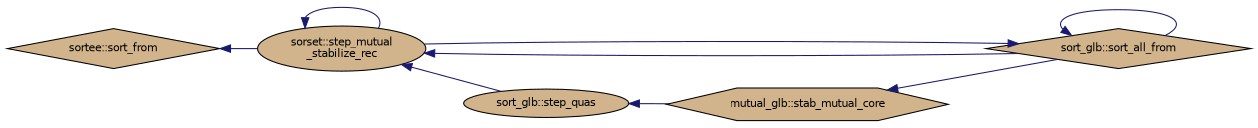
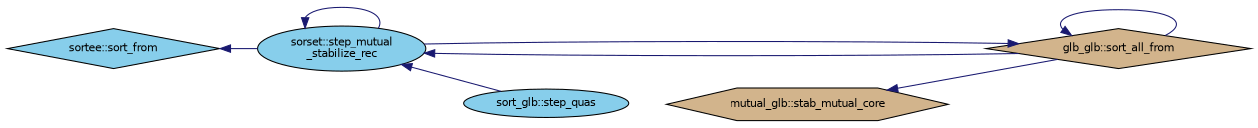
node "sortee::sort_from": fillcolor tan -> skyblue
node "sorset::step_mutual _stabilize_rec": fillcolor tan -> skyblue
node "sort_glb::sort_all_from": label "sort_glb::sort_all_from" -> "glb_glb::sort_all_from"
node "sort_glb::step_quas": fillcolor tan -> skyblue
edge "mutual_glb::stab_mutual_core" -> "sort_glb::step_quas": removed
